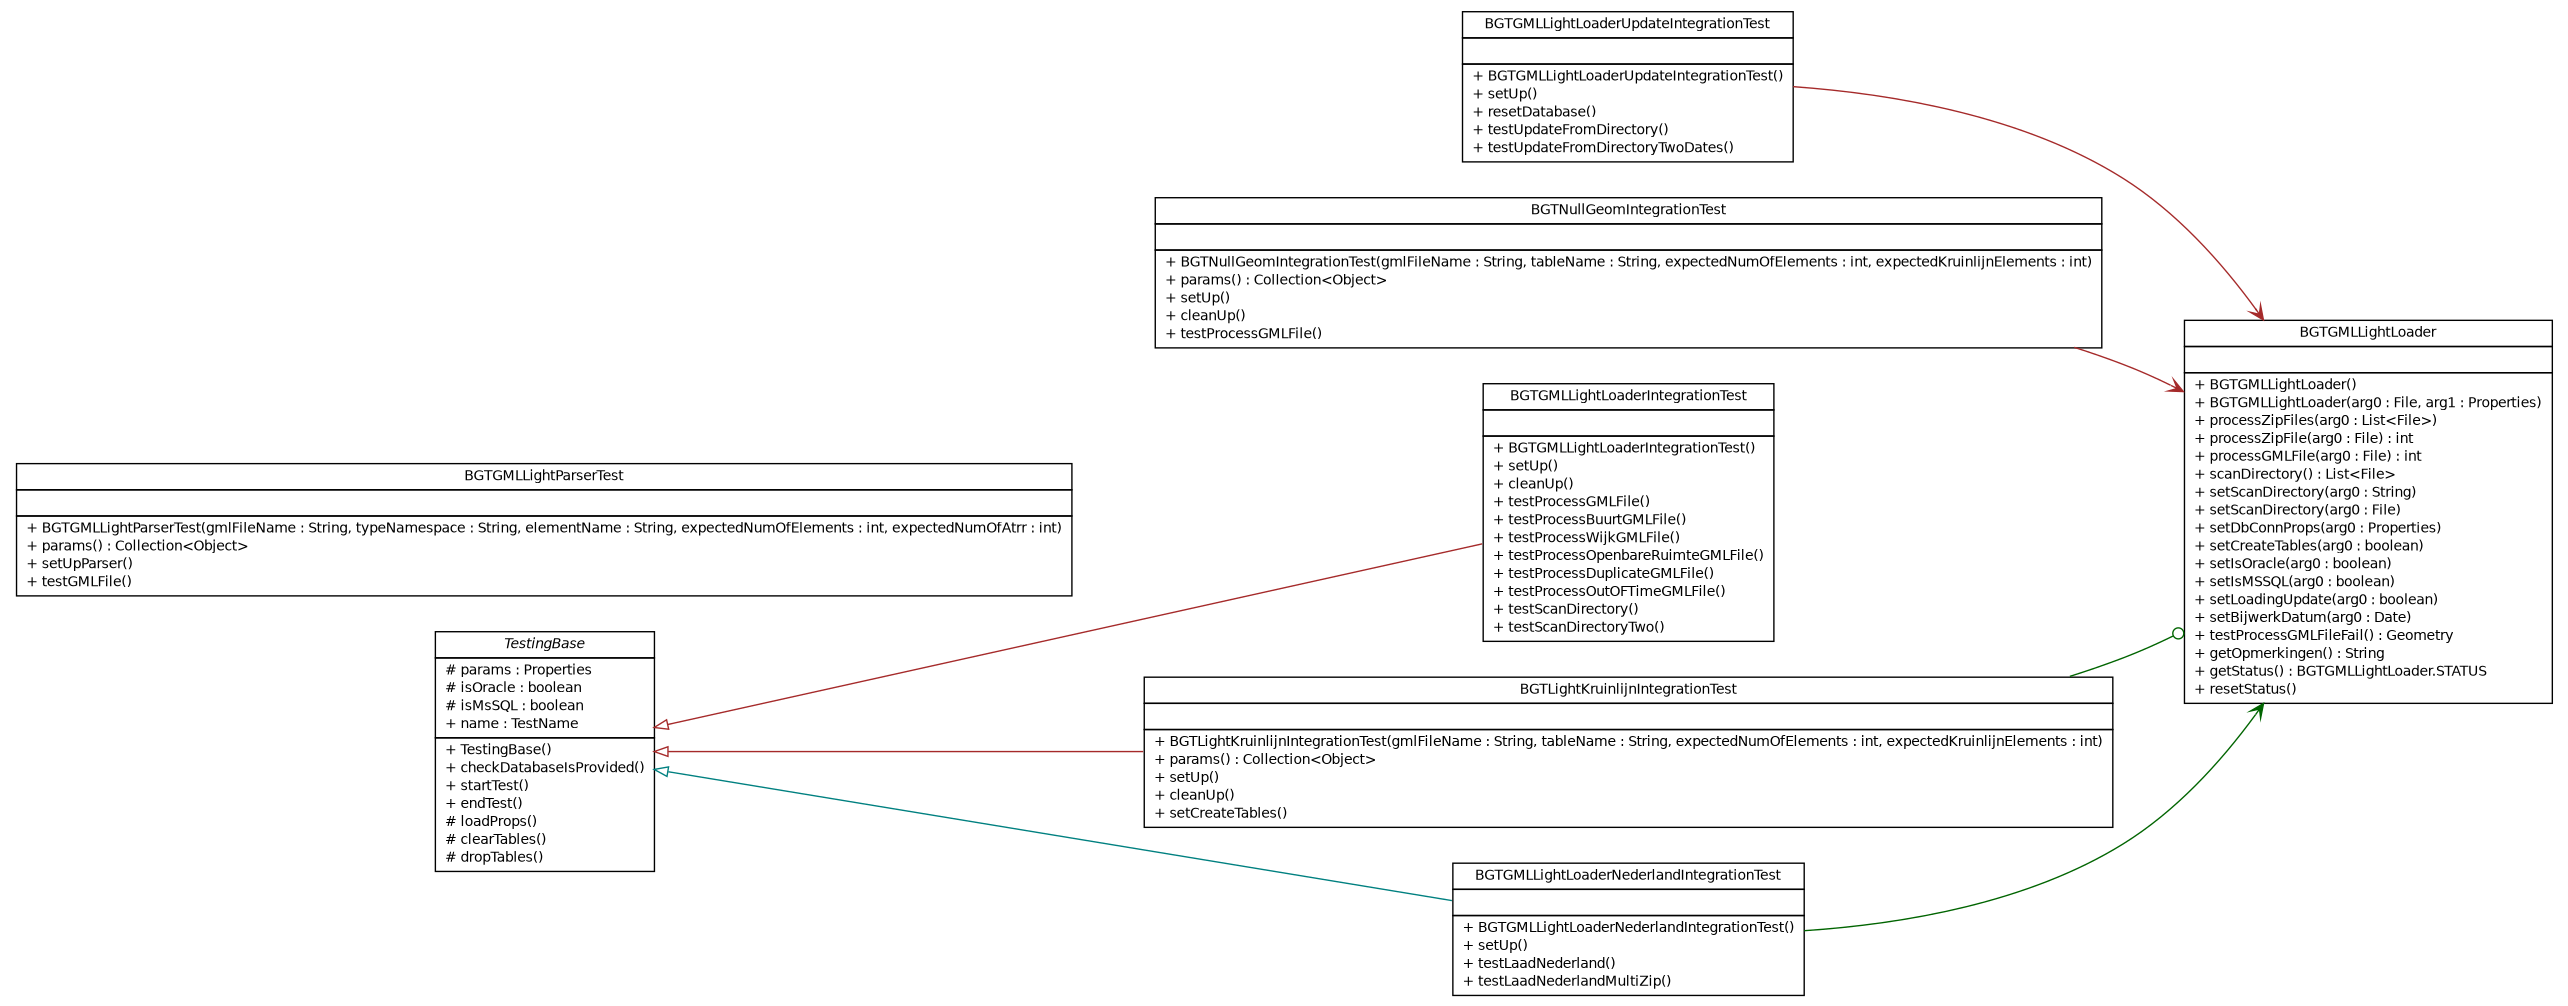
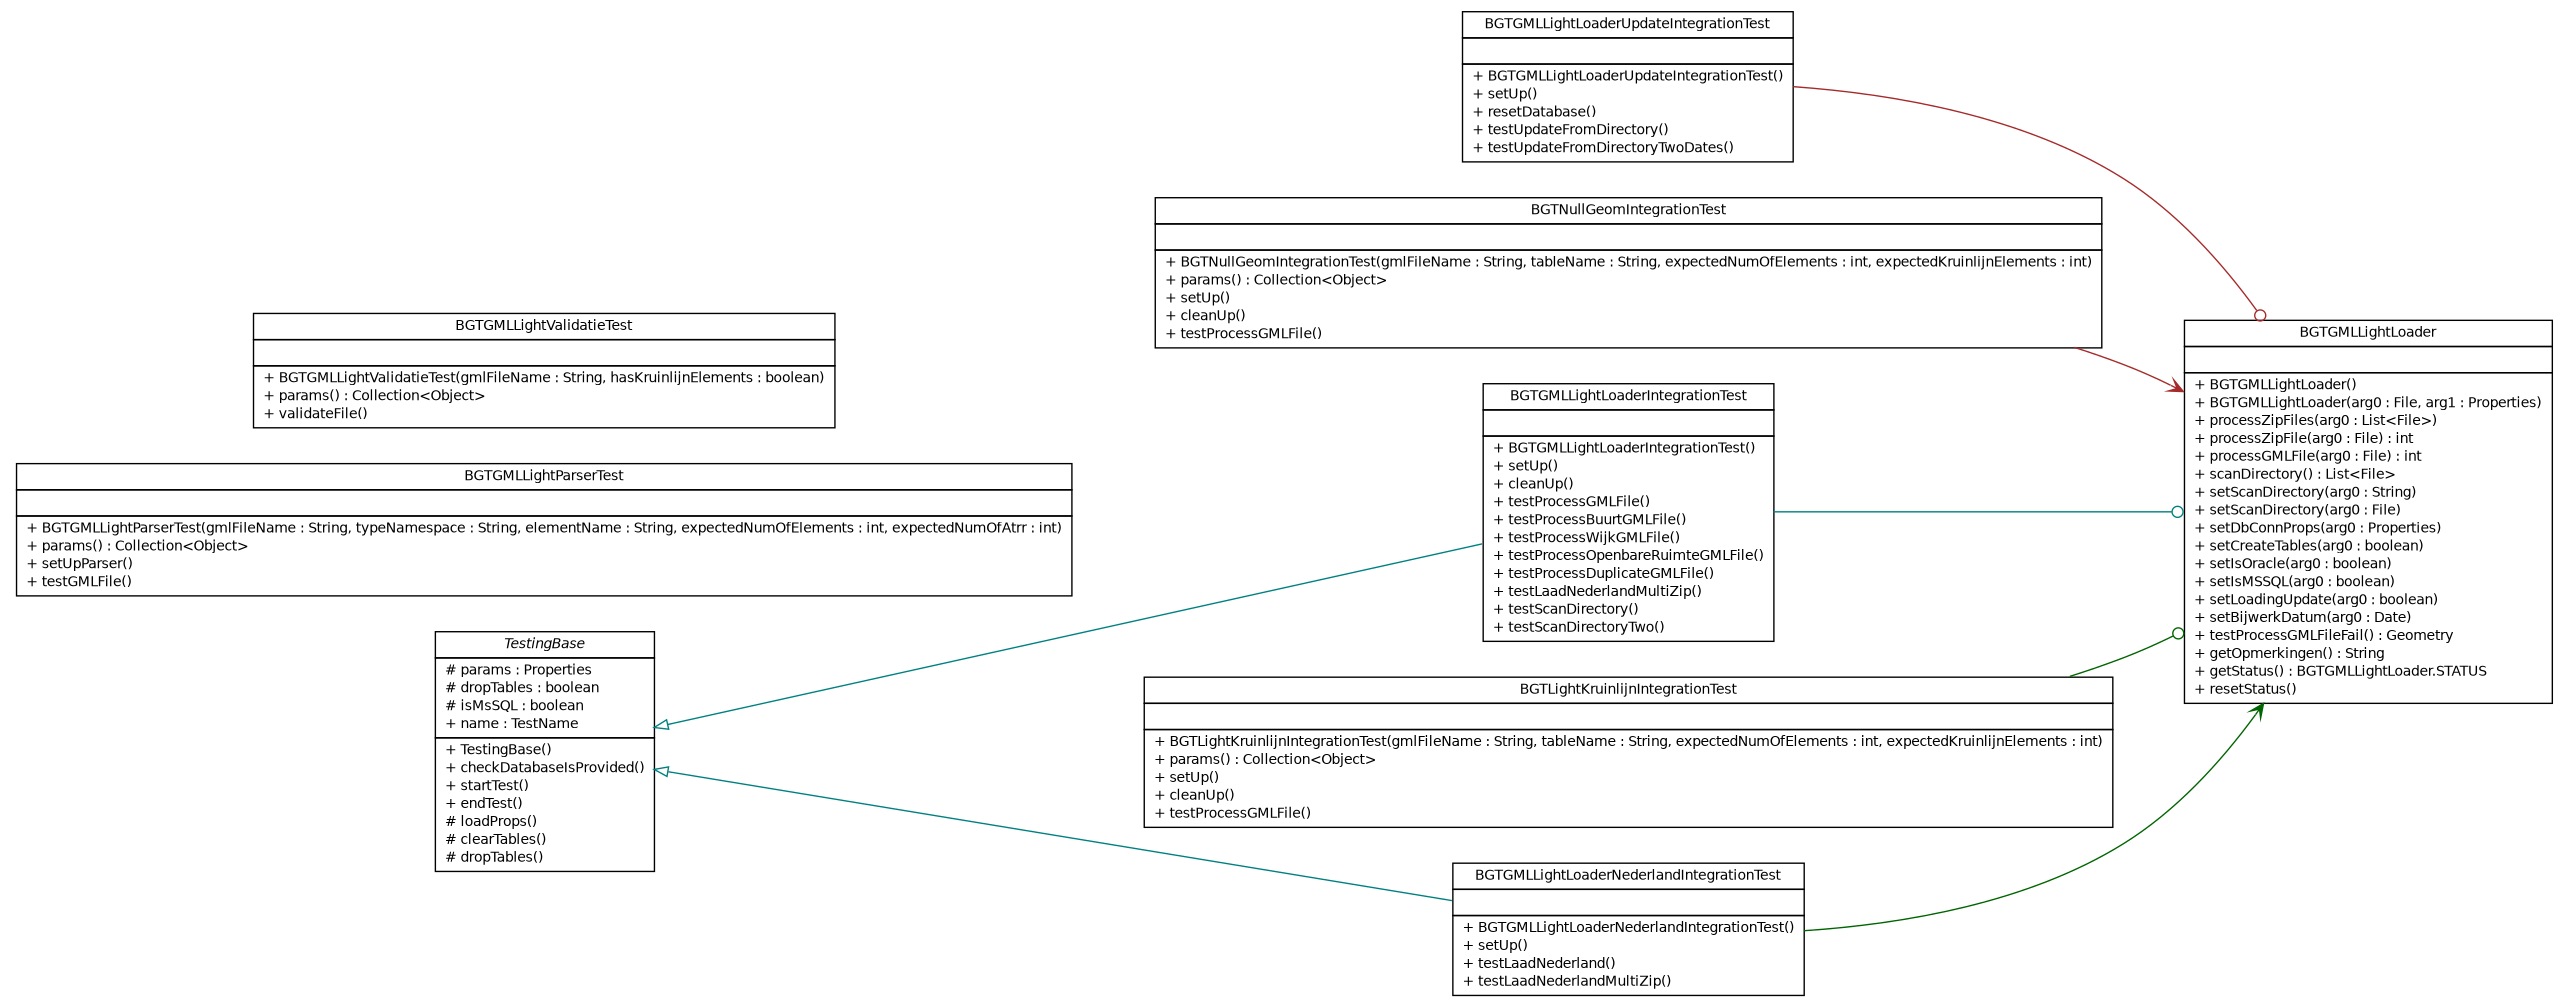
edge "BGTGMLLightLoaderUpdateIntegrationTest" -> "BGTGMLLightLoader": arrowhead vee -> odot
node "BGTGMLLightValidatieTest": added
edge "BGTGMLLightLoaderIntegrationTest" -> "BGTGMLLightLoader": added
node "BGTGMLLightLoaderIntegrationTest": text "+ testProcessOutOFTimeGMLFile()" -> "+ testLaadNederlandMultiZip()"
edge "BGTGMLLightLoaderIntegrationTest" -> "TestingBase": color brown -> teal
node "TestingBase": text "# isOracle : boolean" -> "# dropTables : boolean"
edge "BGTLightKruinlijnIntegrationTest" -> "TestingBase": removed
node "BGTLightKruinlijnIntegrationTest": text "+ setCreateTables()" -> "+ testProcessGMLFile()"
